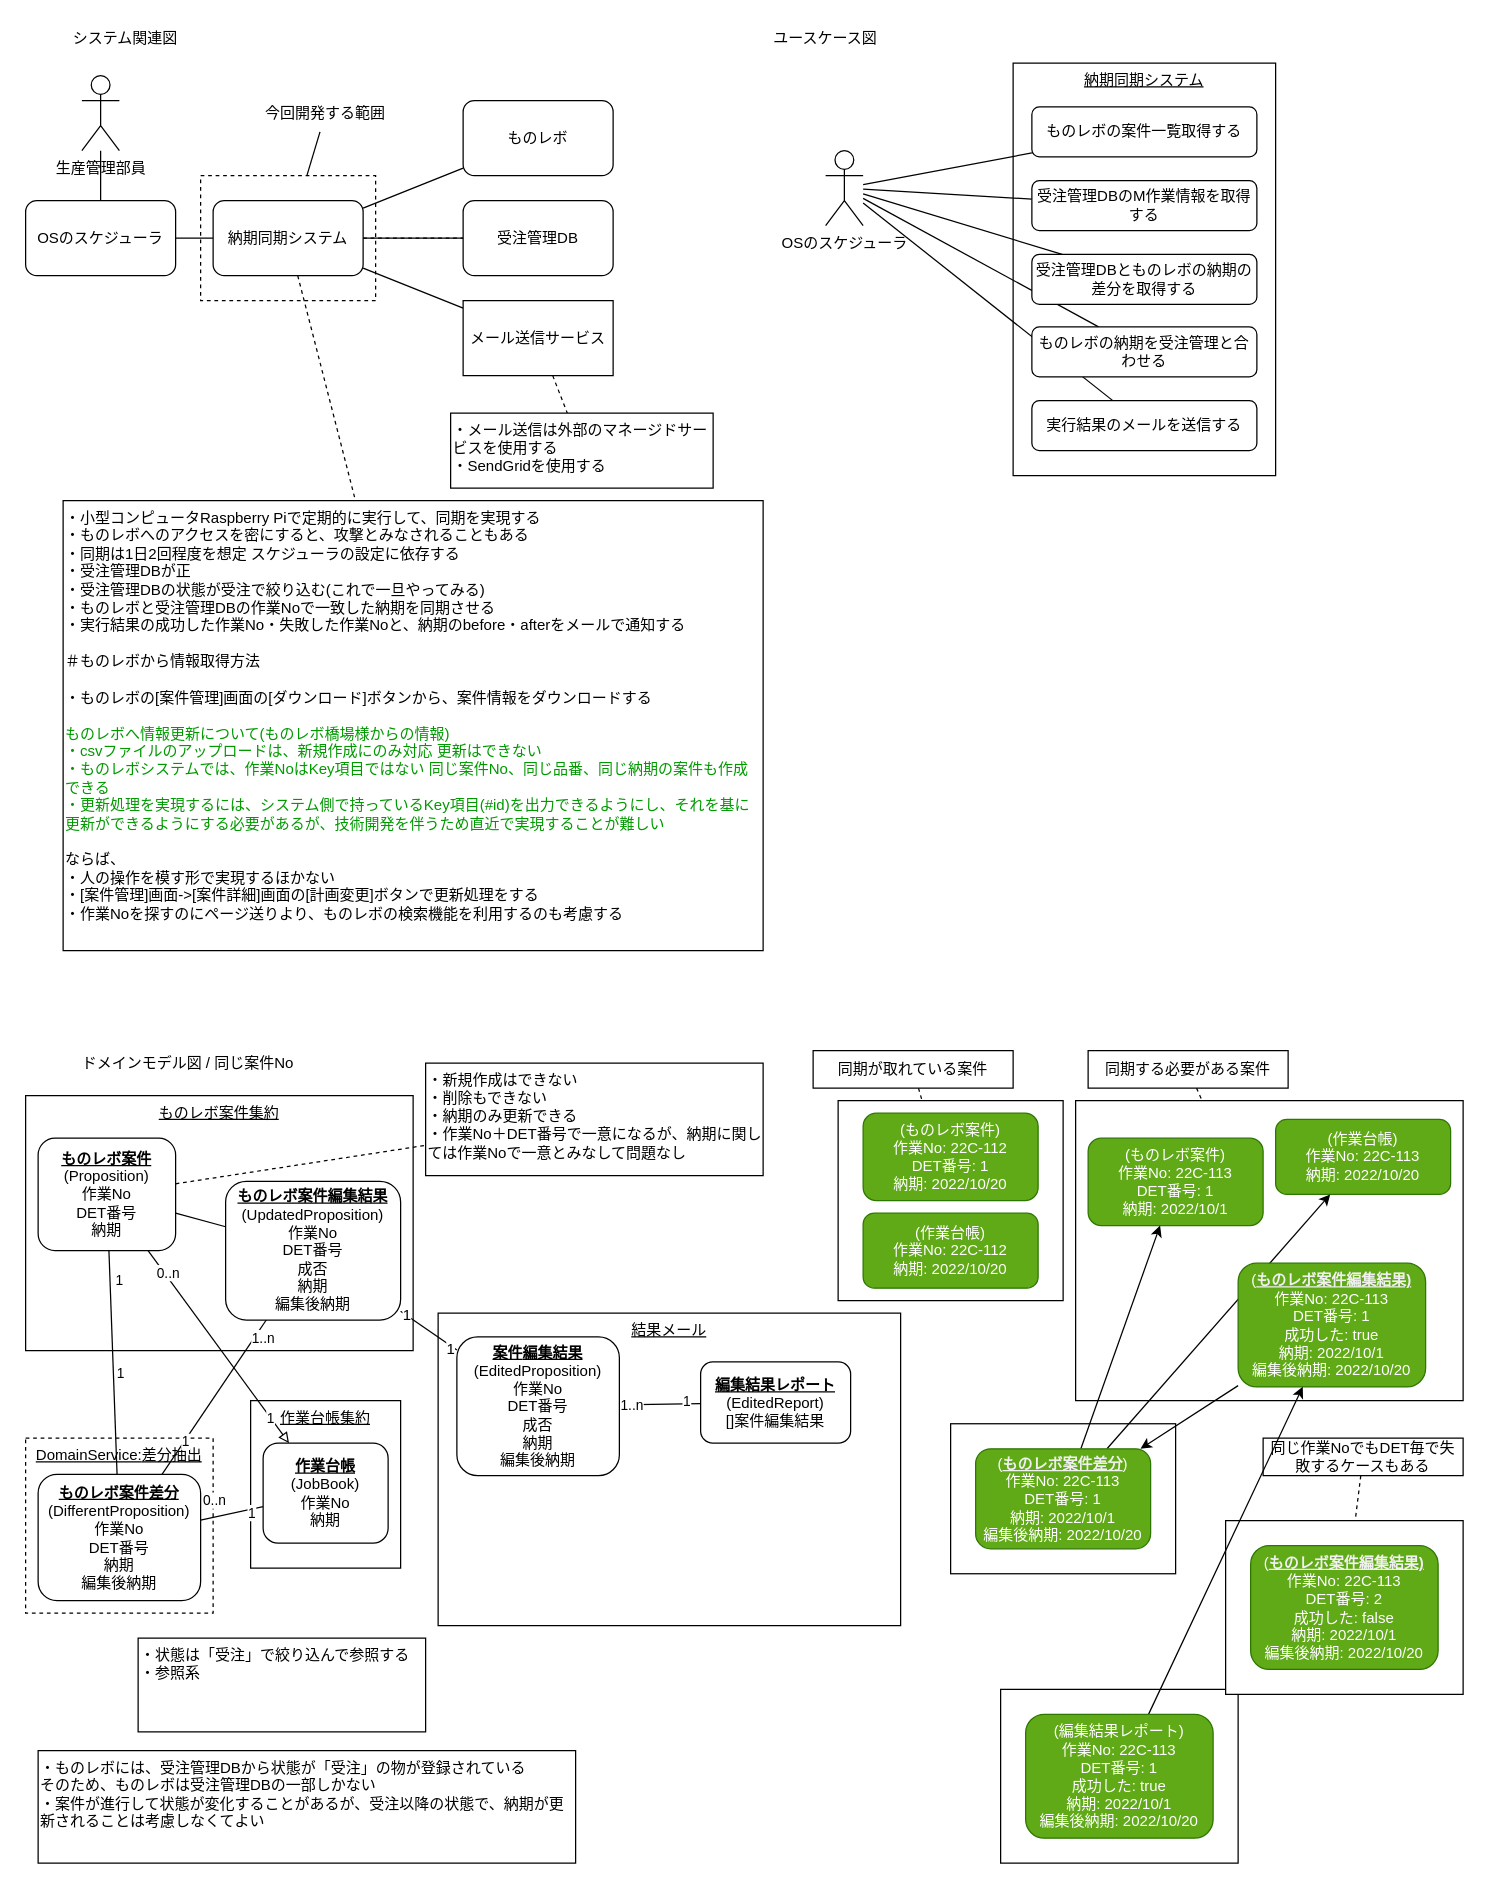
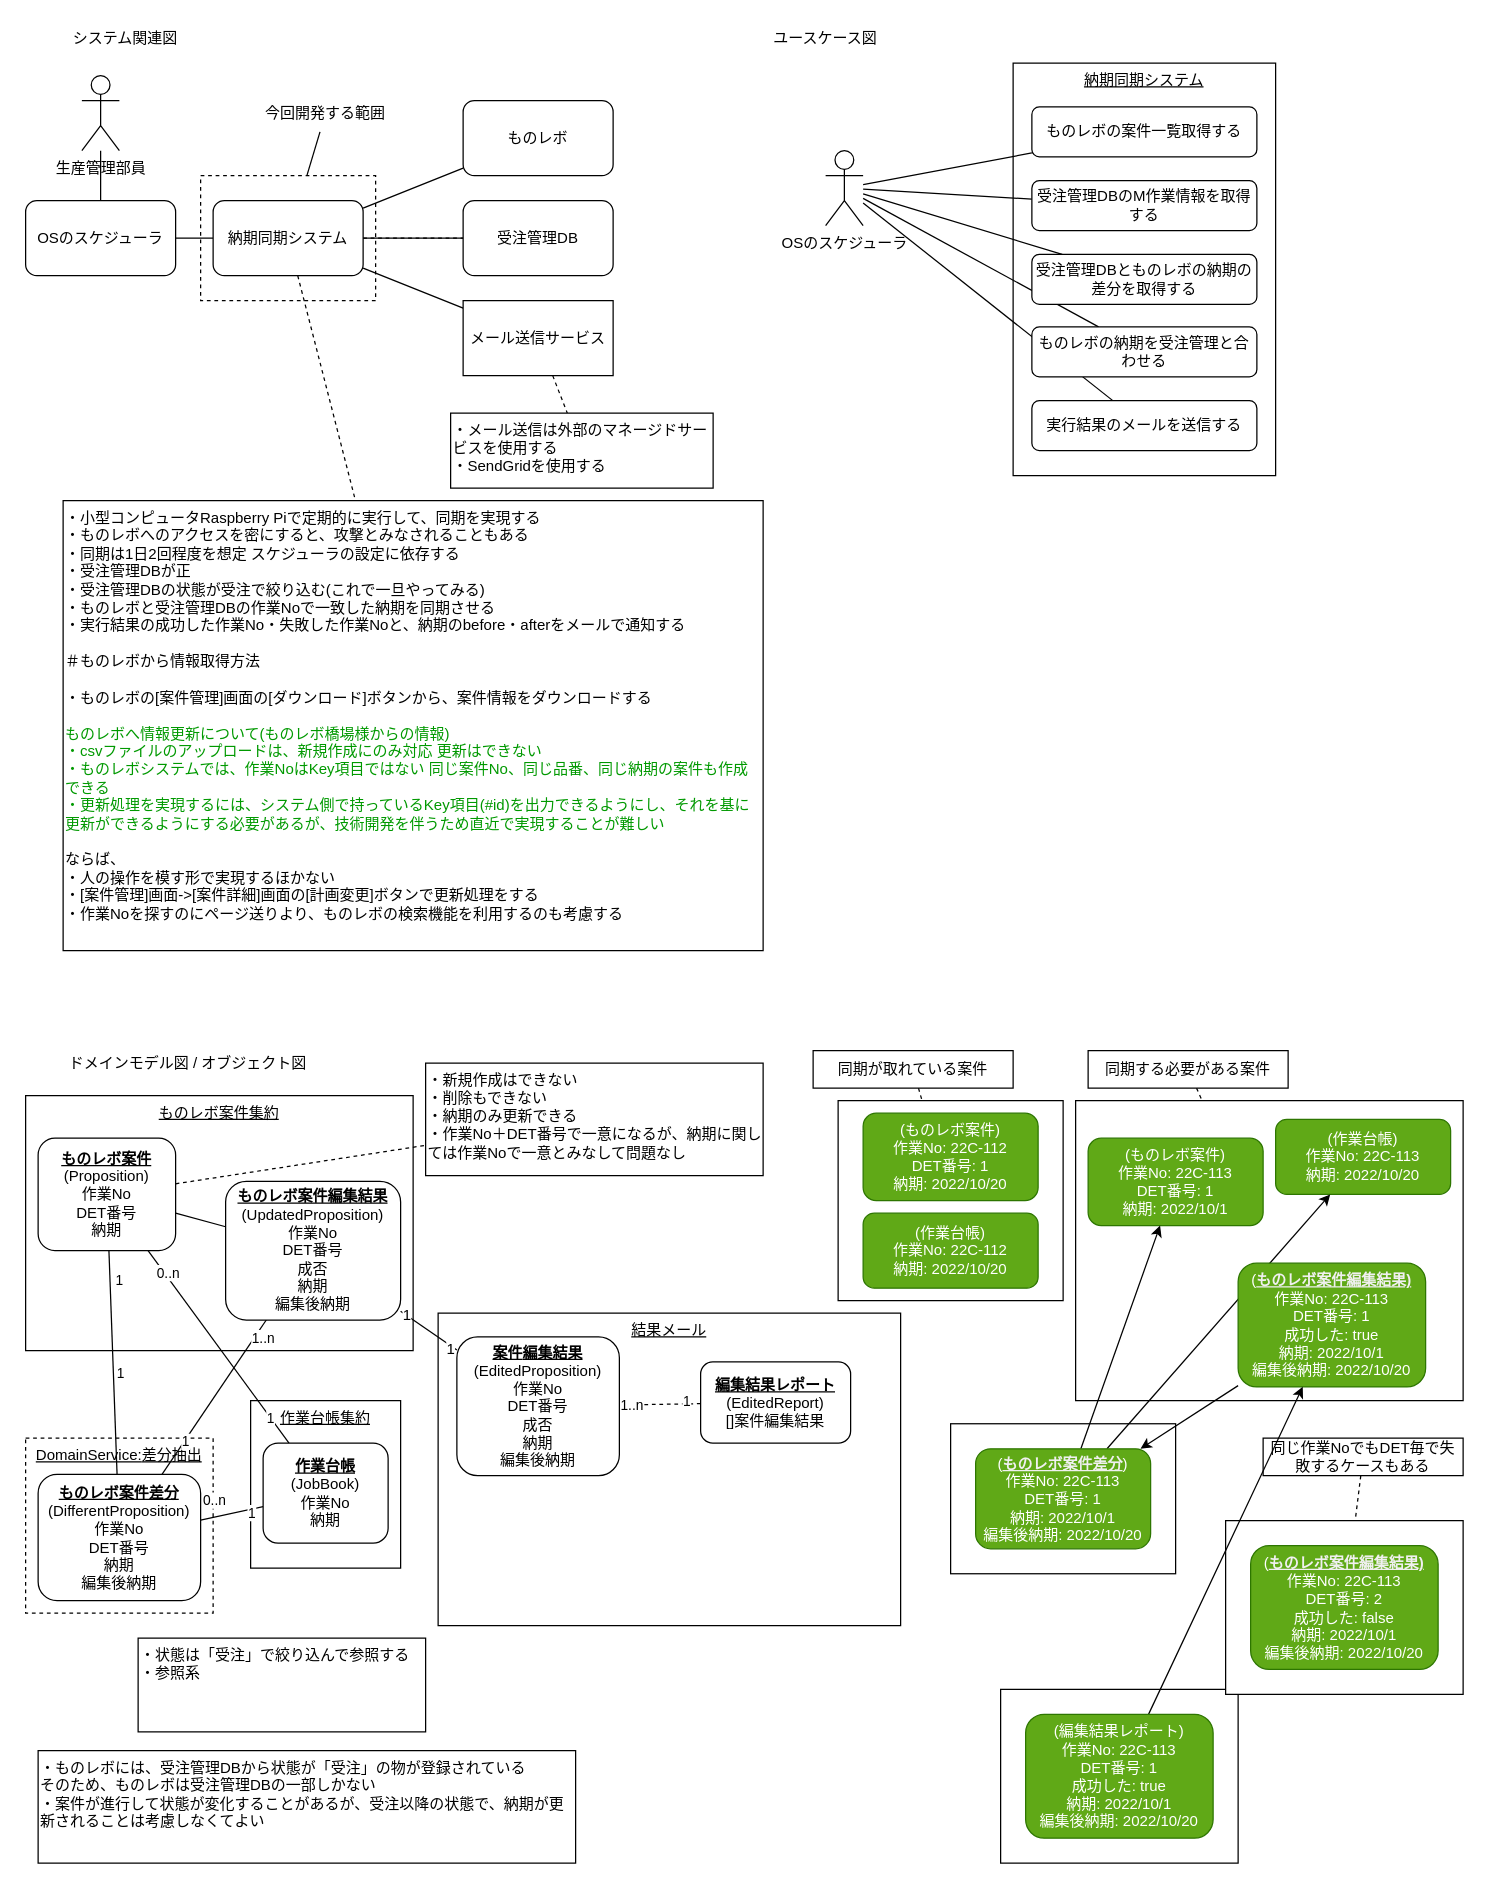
node "ドメインモデル図 / 同じ案件No": label "ドメインモデル図 / 同じ案件No" -> "ドメインモデル図 / オブジェクト図"
edge "編集結果レポート (EditedReport) []案件編集結果" -- "案件編集結果 (EditedProposition) 作業No DET番号 成否 納期 編集後納期": style solid -> dashed
edge "ものレボ案件 (Proposition) 作業No DET番号 納期" -> "作業台帳 (JobBook) 作業No 納期": arrowhead block -> none
